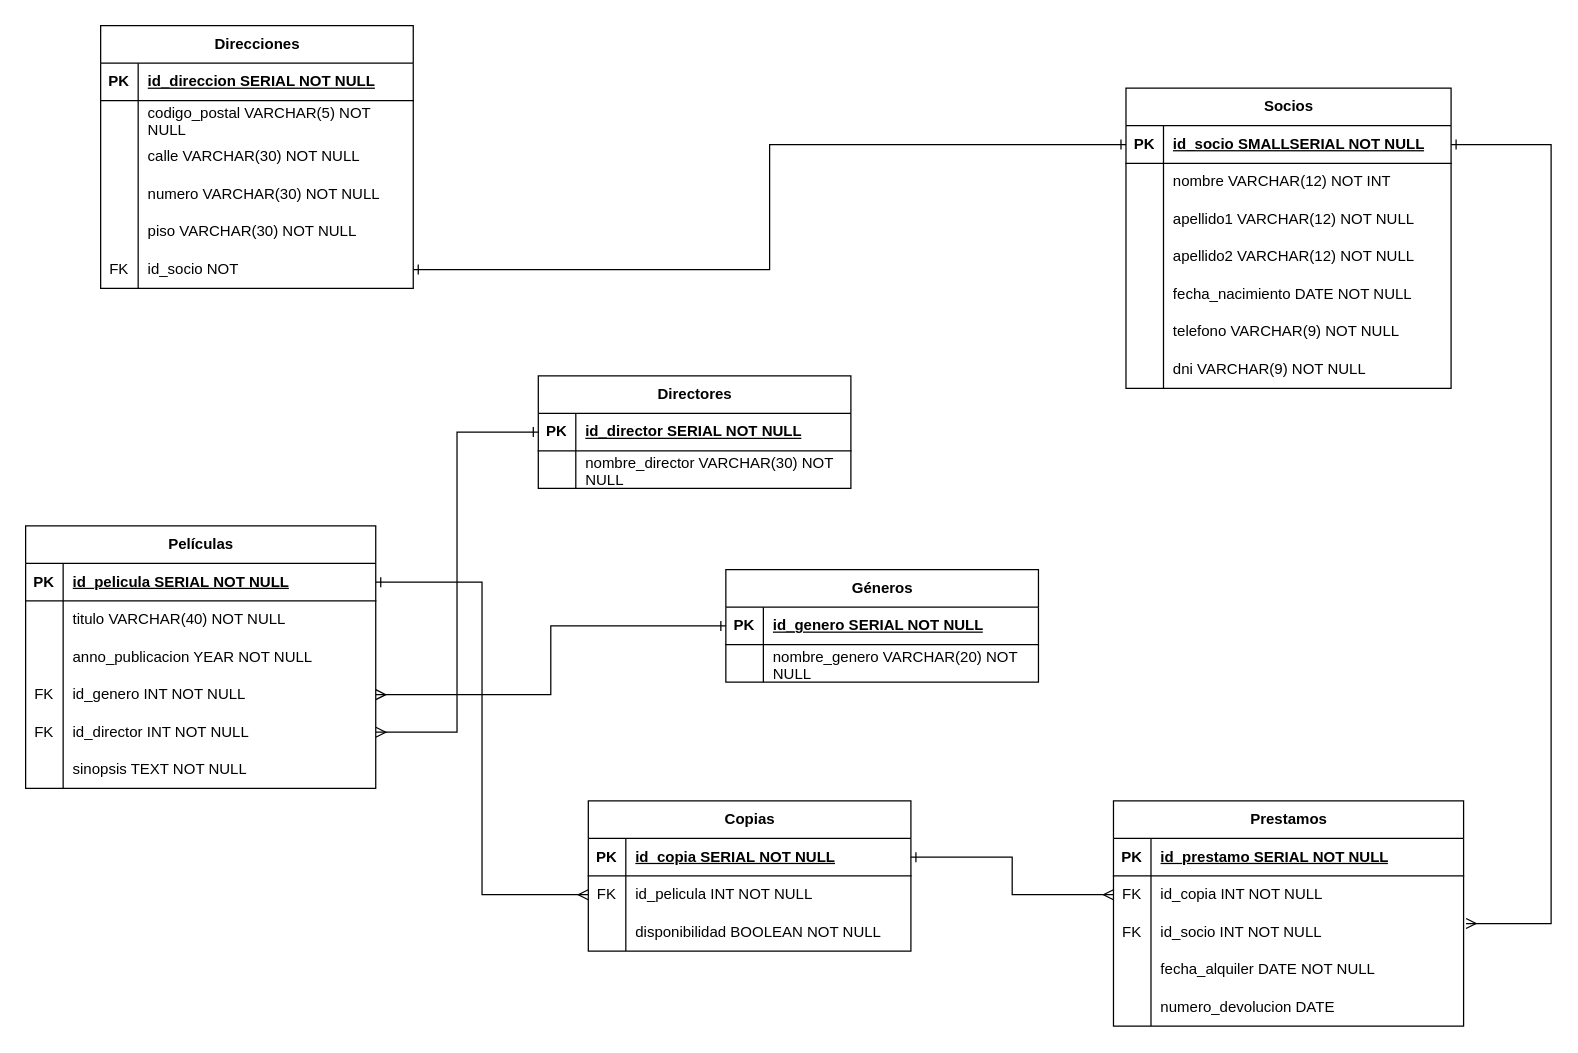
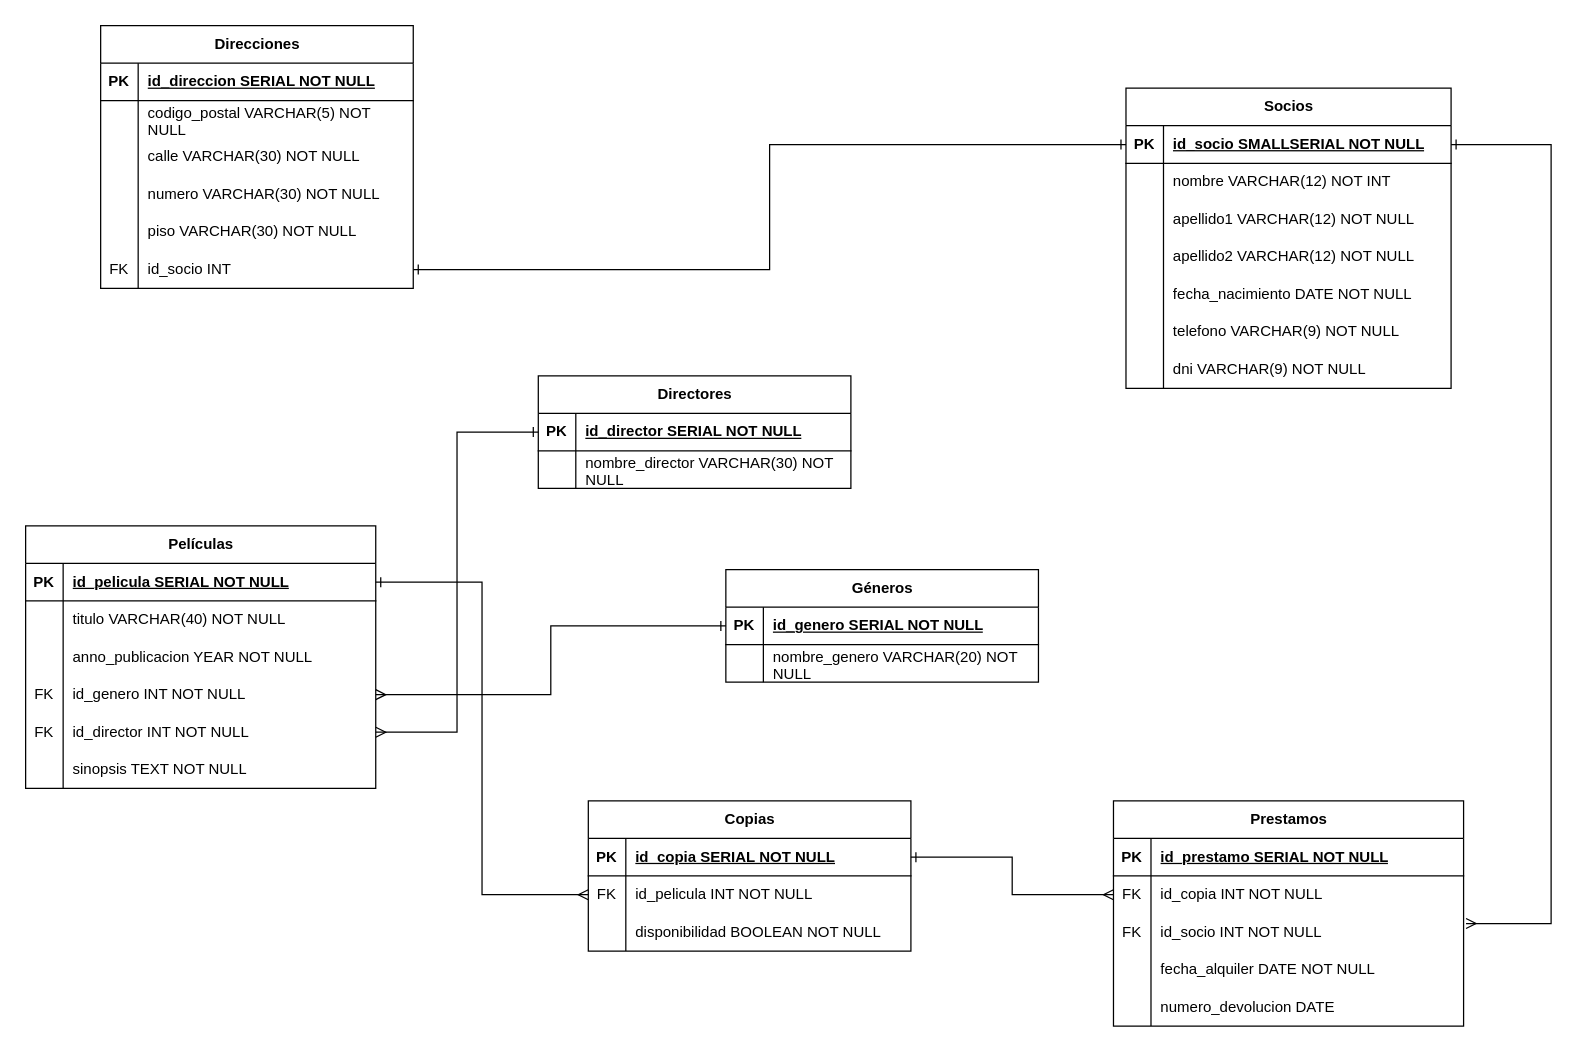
node "id_socio NOT": label "id_socio NOT" -> "id_socio INT"
